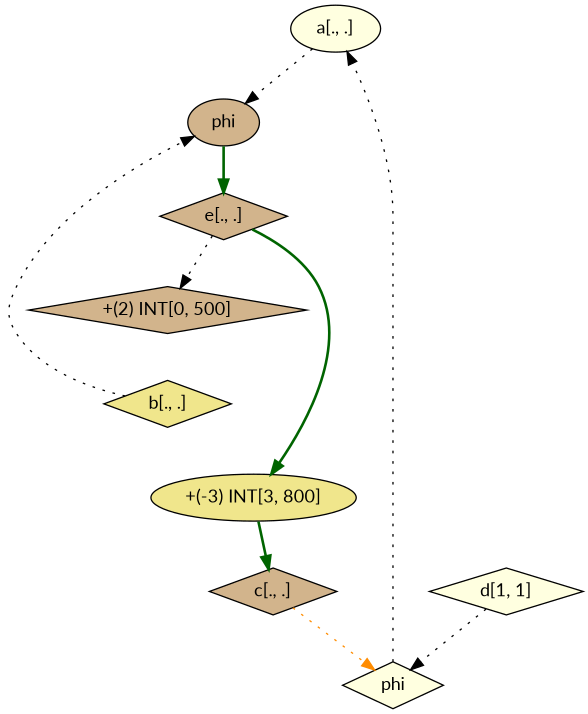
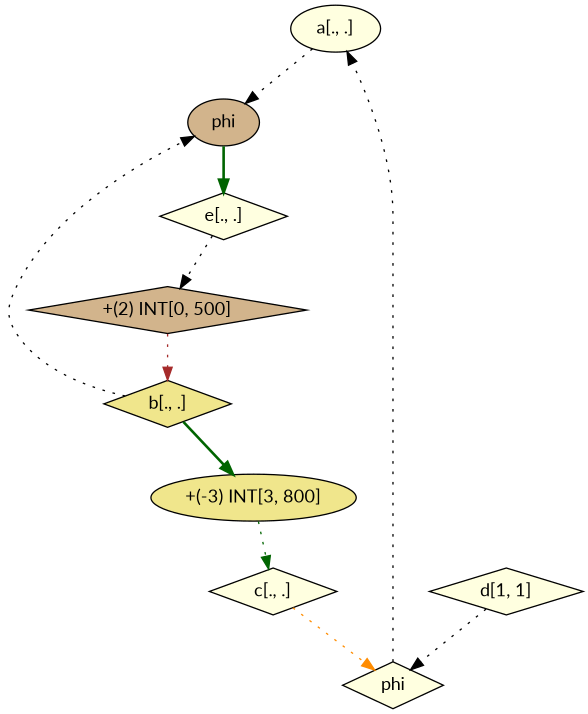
node "e[., .]": fillcolor tan -> lightyellow
edge "e[., .]" -> "+(-3) INT[3, 800]": now "b[., .]" -> "+(-3) INT[3, 800]"
edge "+(2) INT[0, 500]" -> "b[., .]": added
edge "+(-3) INT[3, 800]" -> "c[., .]": style bold -> dotted
node "c[., .]": fillcolor tan -> lightyellow
